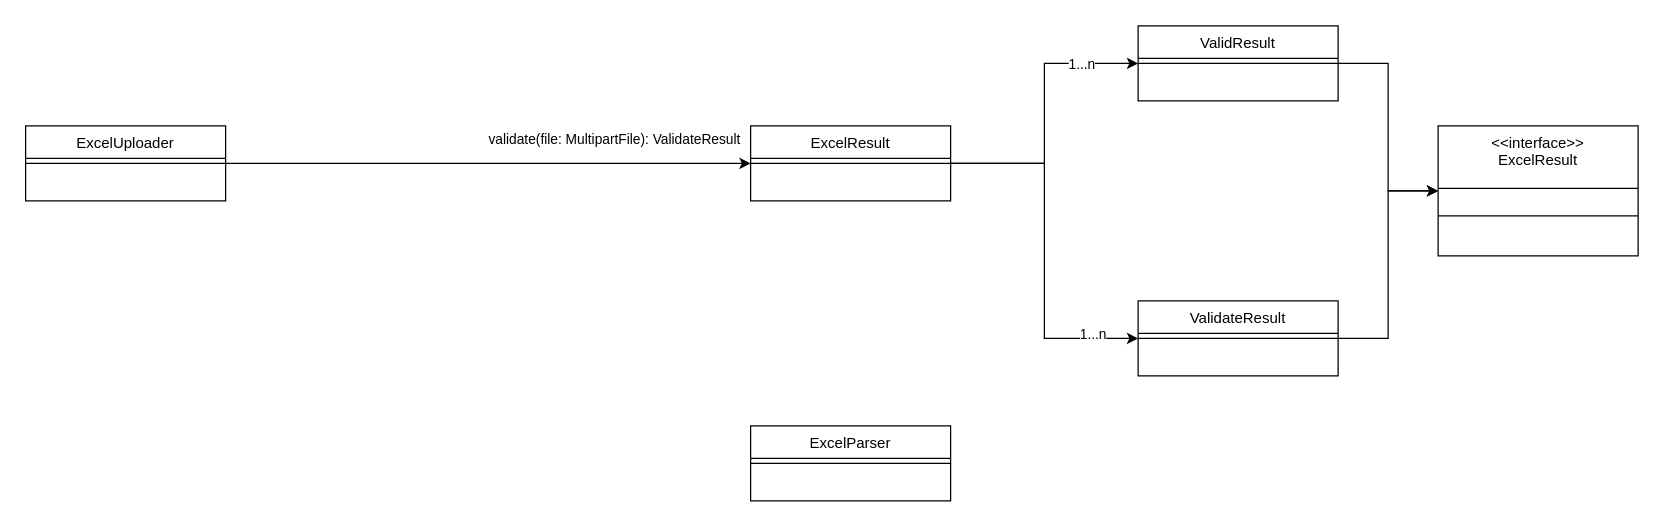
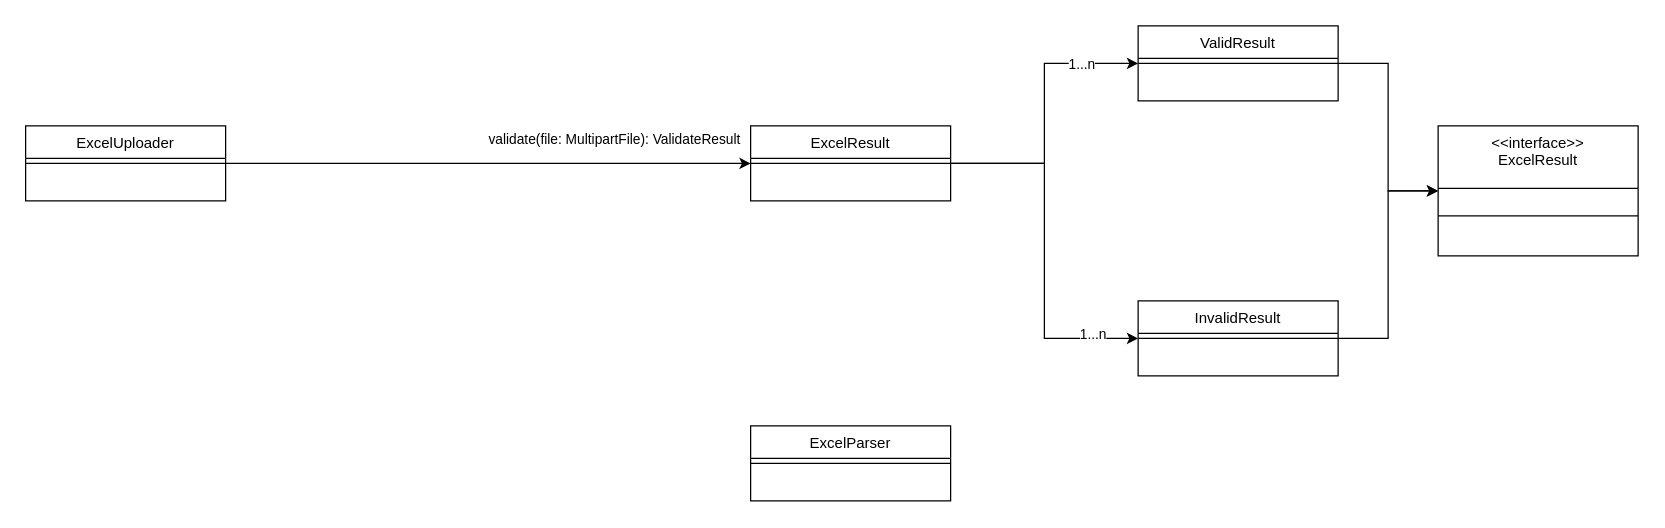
node "ValidateResult": label "ValidateResult" -> "InvalidResult"
